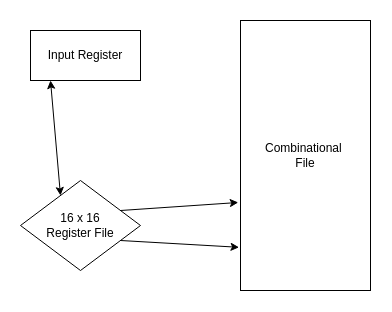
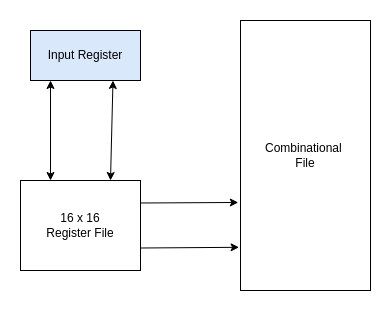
node "Input Register": fillcolor #ffffff -> #dae8fc
edge "Input Register" -- "16 x 16 Register File": added
node "16 x 16 Register File": shape diamond -> rectangle
